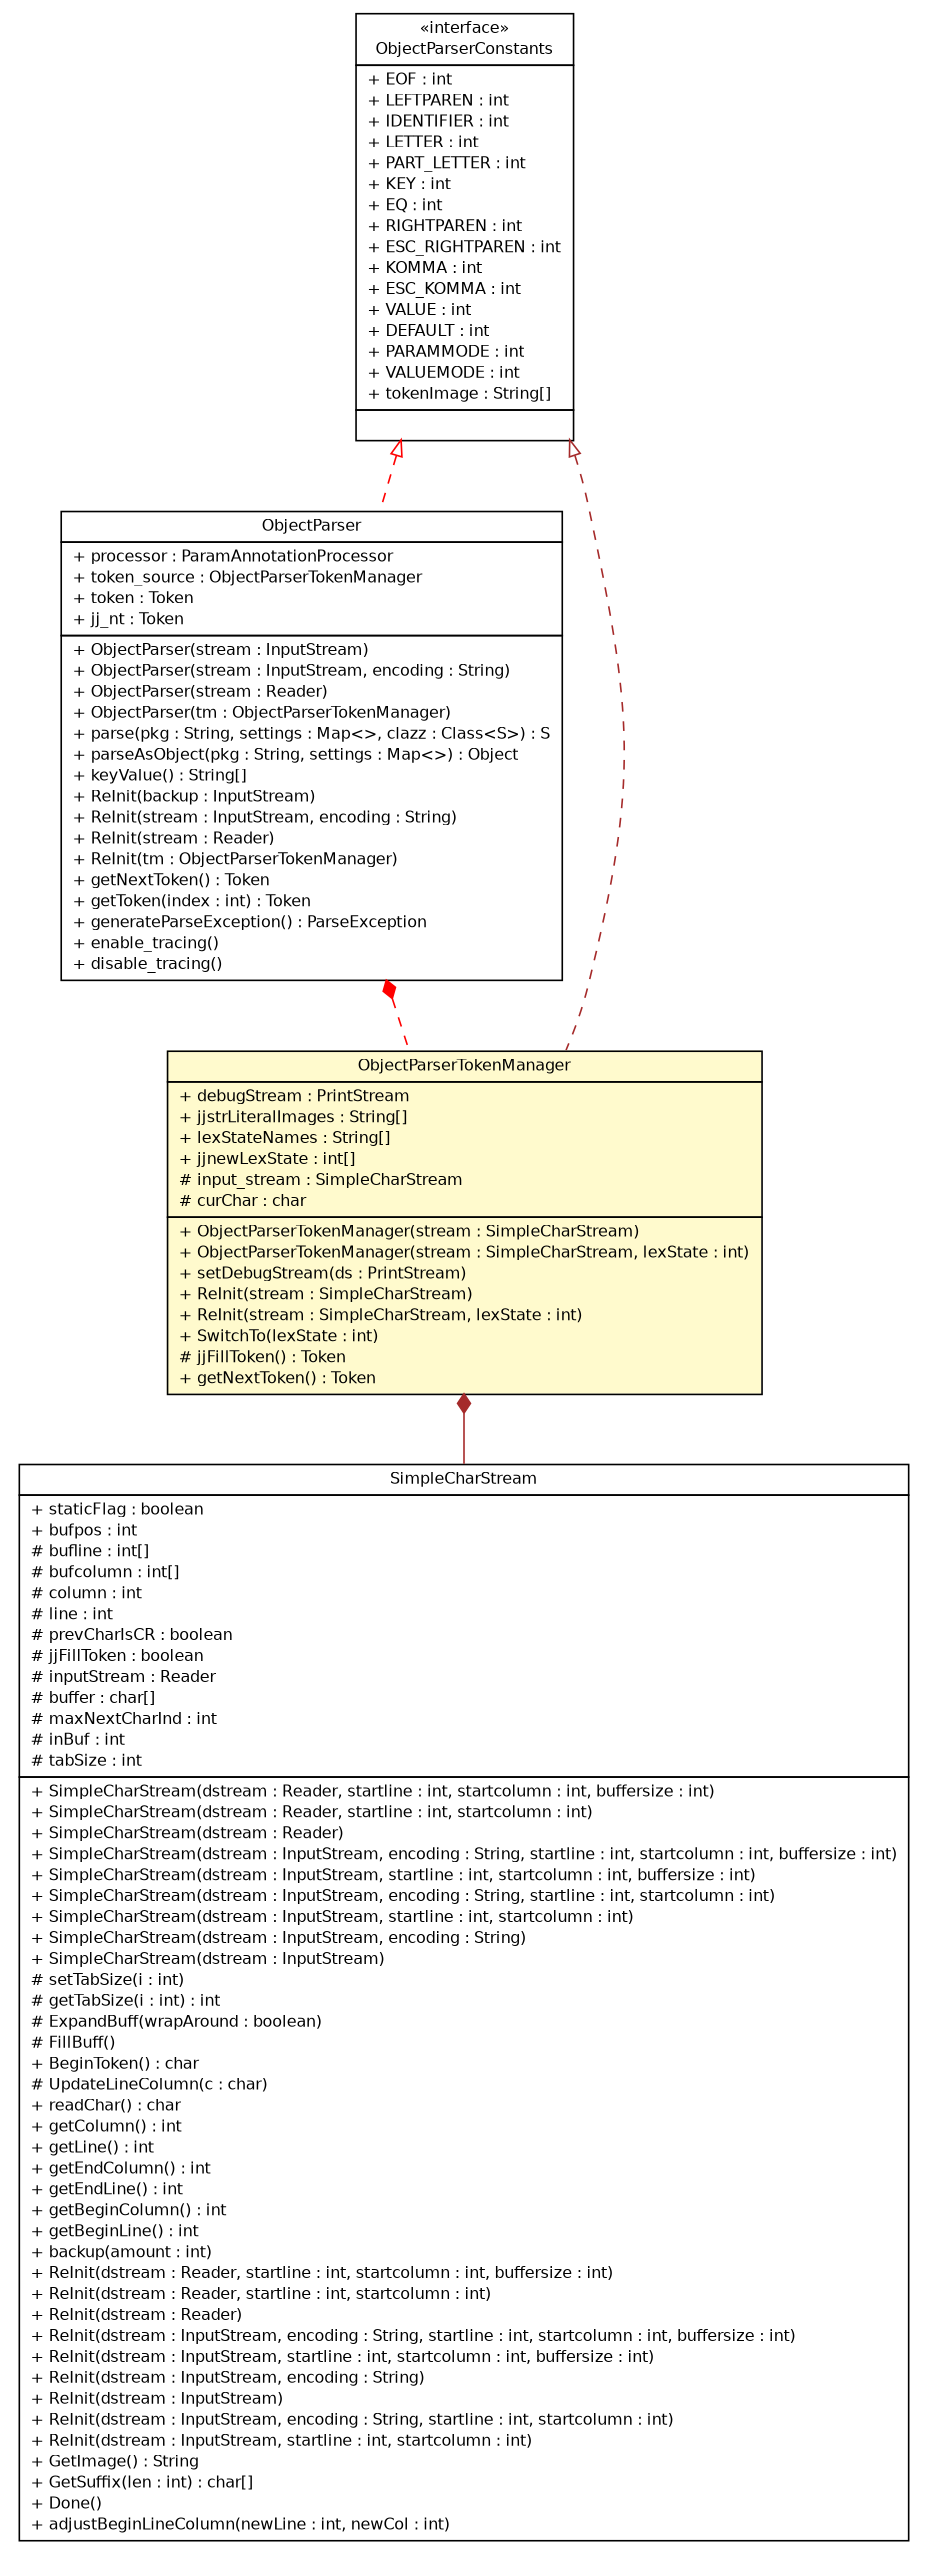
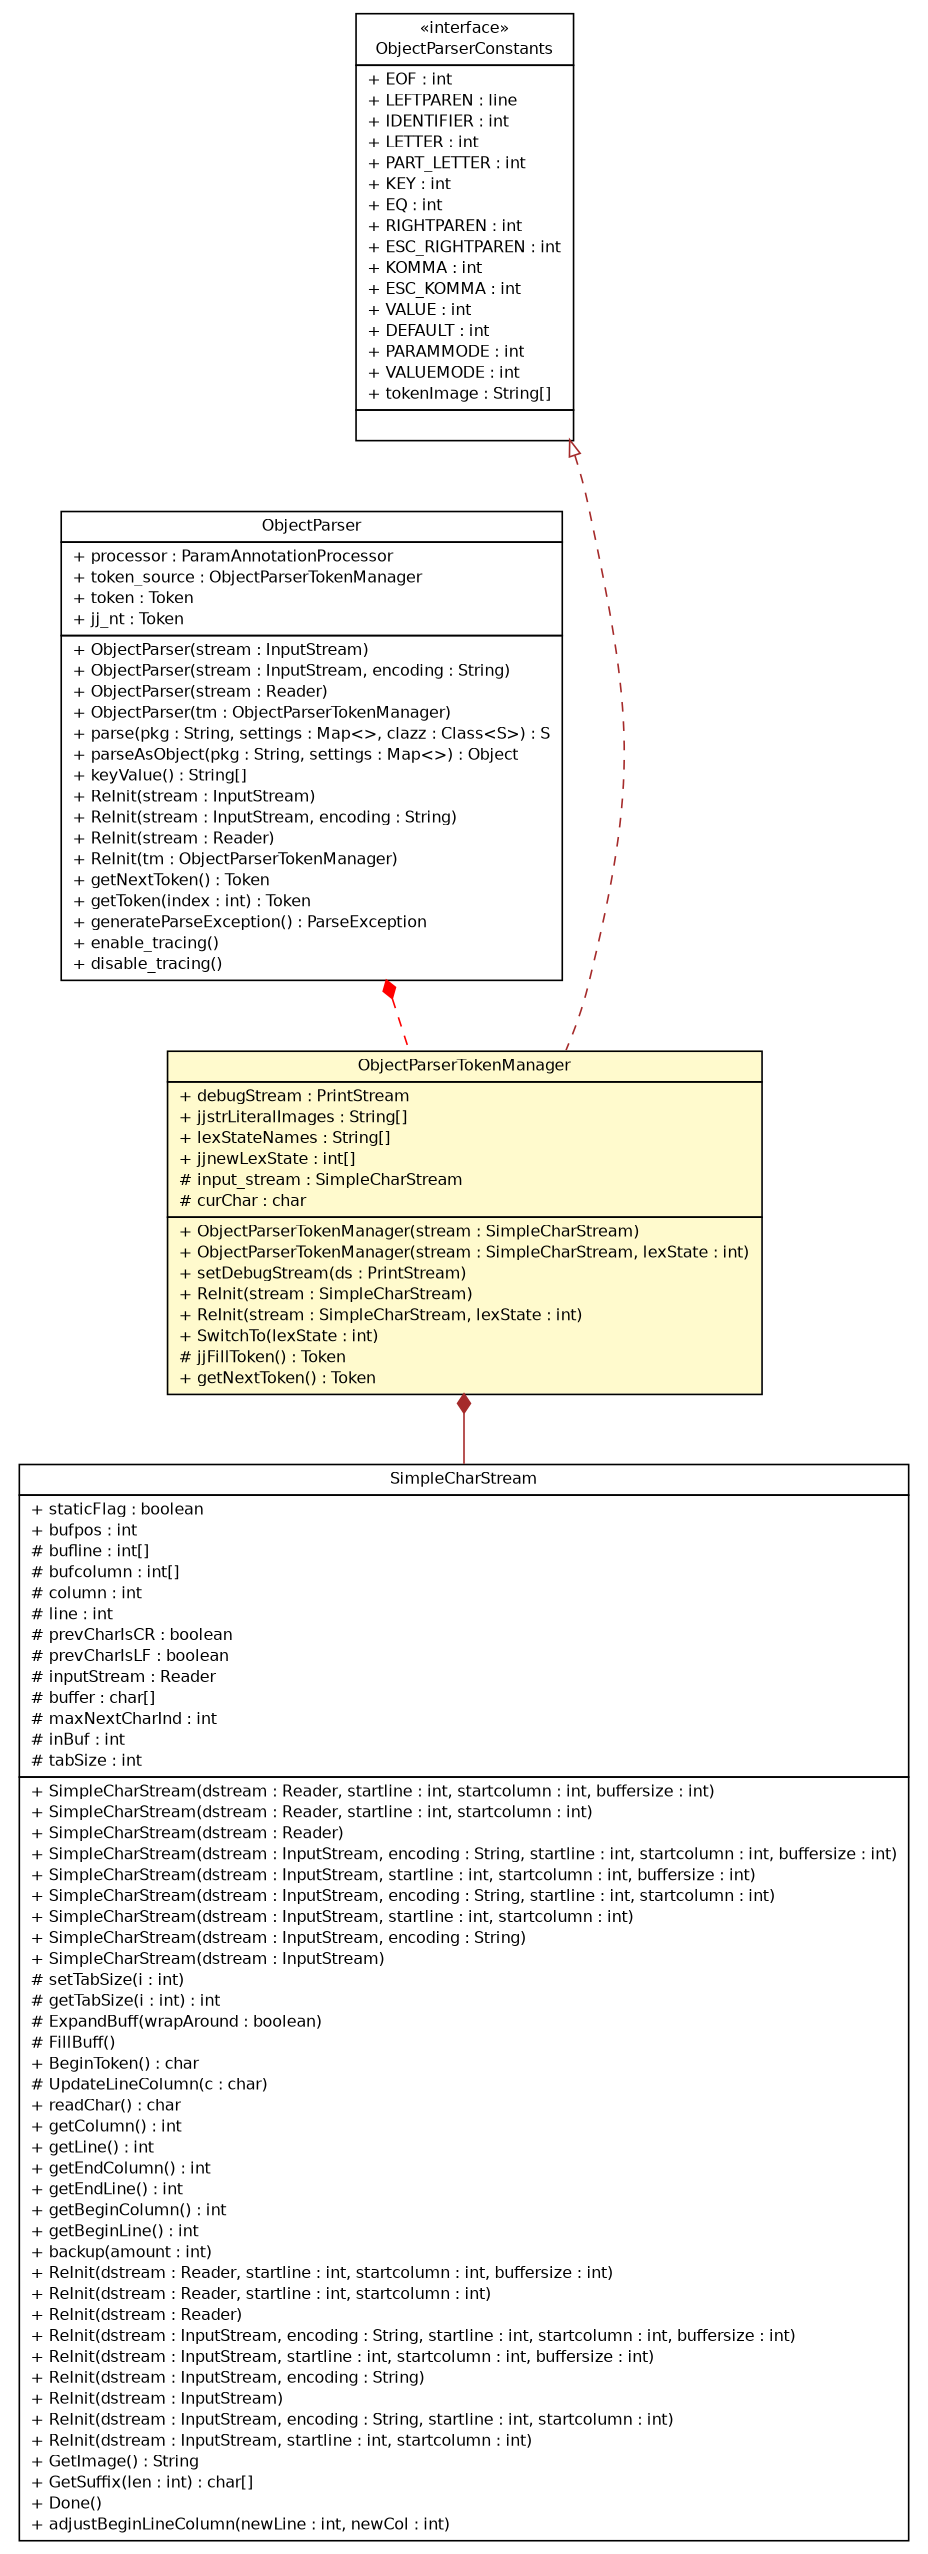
node "ObjectParserConstants": text "+ LEFTPAREN : int" -> "+ LEFTPAREN : line"
edge "ObjectParser" -> "ObjectParserConstants": removed
node "ObjectParser": text "+ ReInit(backup : InputStream)" -> "+ ReInit(stream : InputStream)"
node "SimpleCharStream": text "# jjFillToken : boolean" -> "# prevCharIsLF : boolean"
